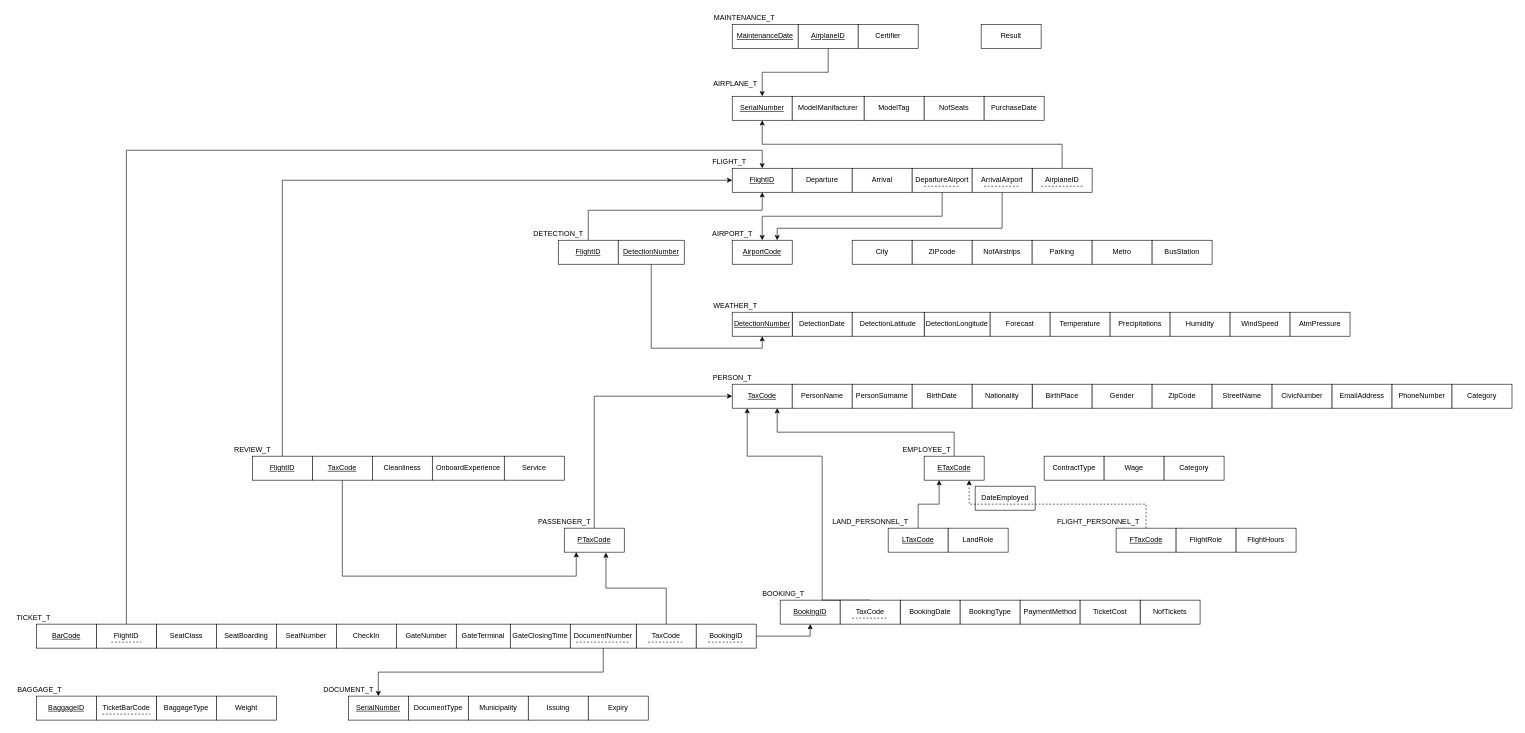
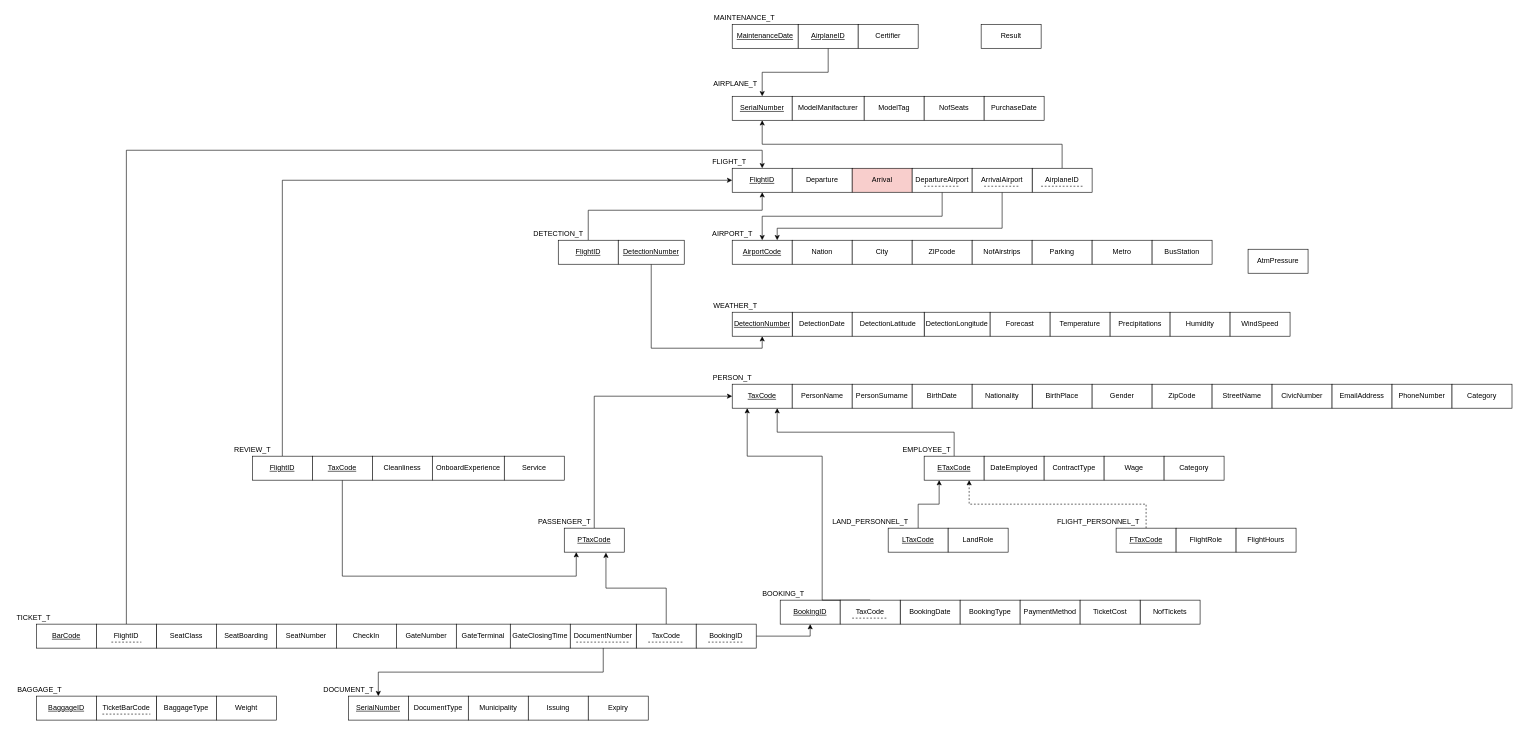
node "Arrival": fillcolor #ffffff -> #f8cecc
node "Nation": added
node "AtmPressure": moved (1320, 324) -> (1278, 261)
node "DateEmployed": moved (1005, 498) -> (1014, 468)
